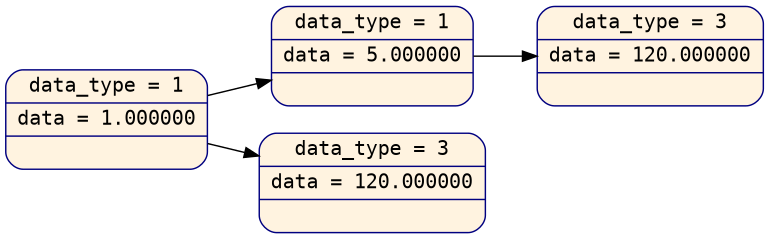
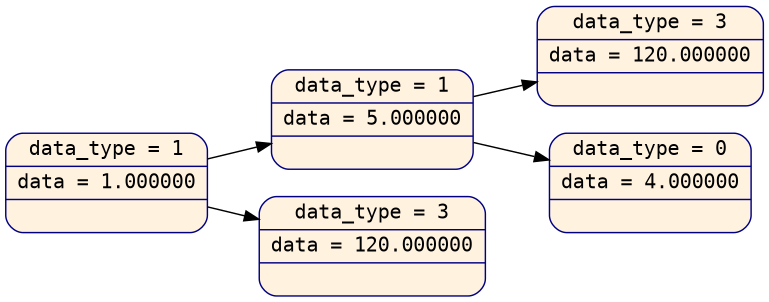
node "data_type = 0": added
